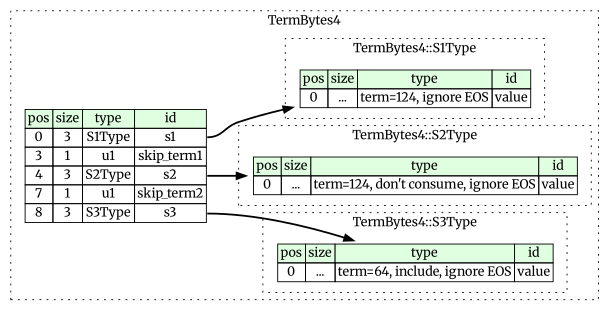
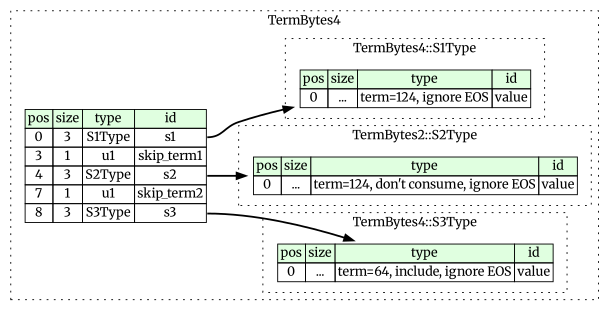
cluster "TermBytes4::S2Type": label "TermBytes4::S2Type" -> "TermBytes2::S2Type"
